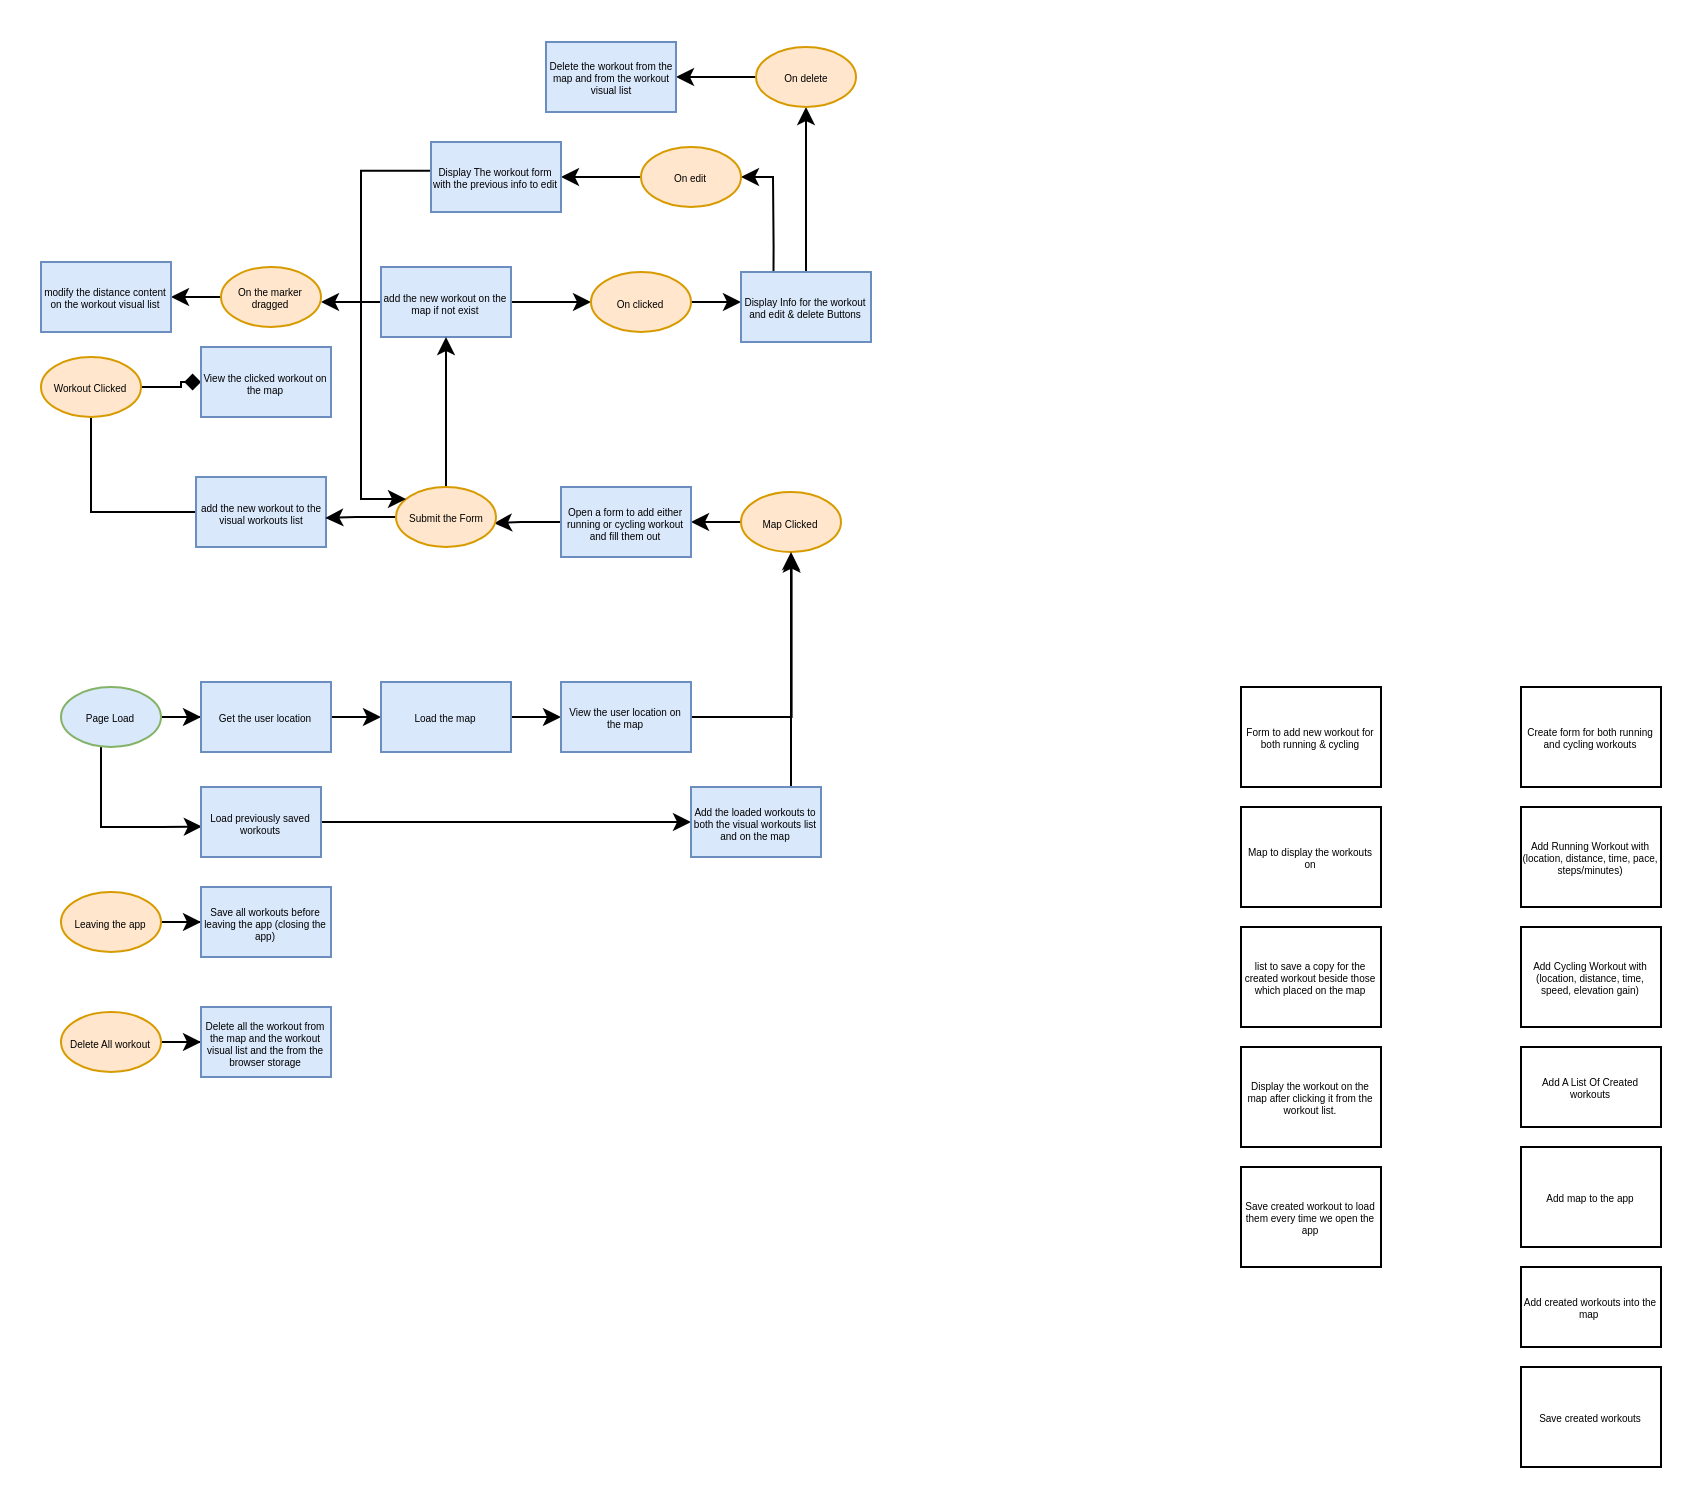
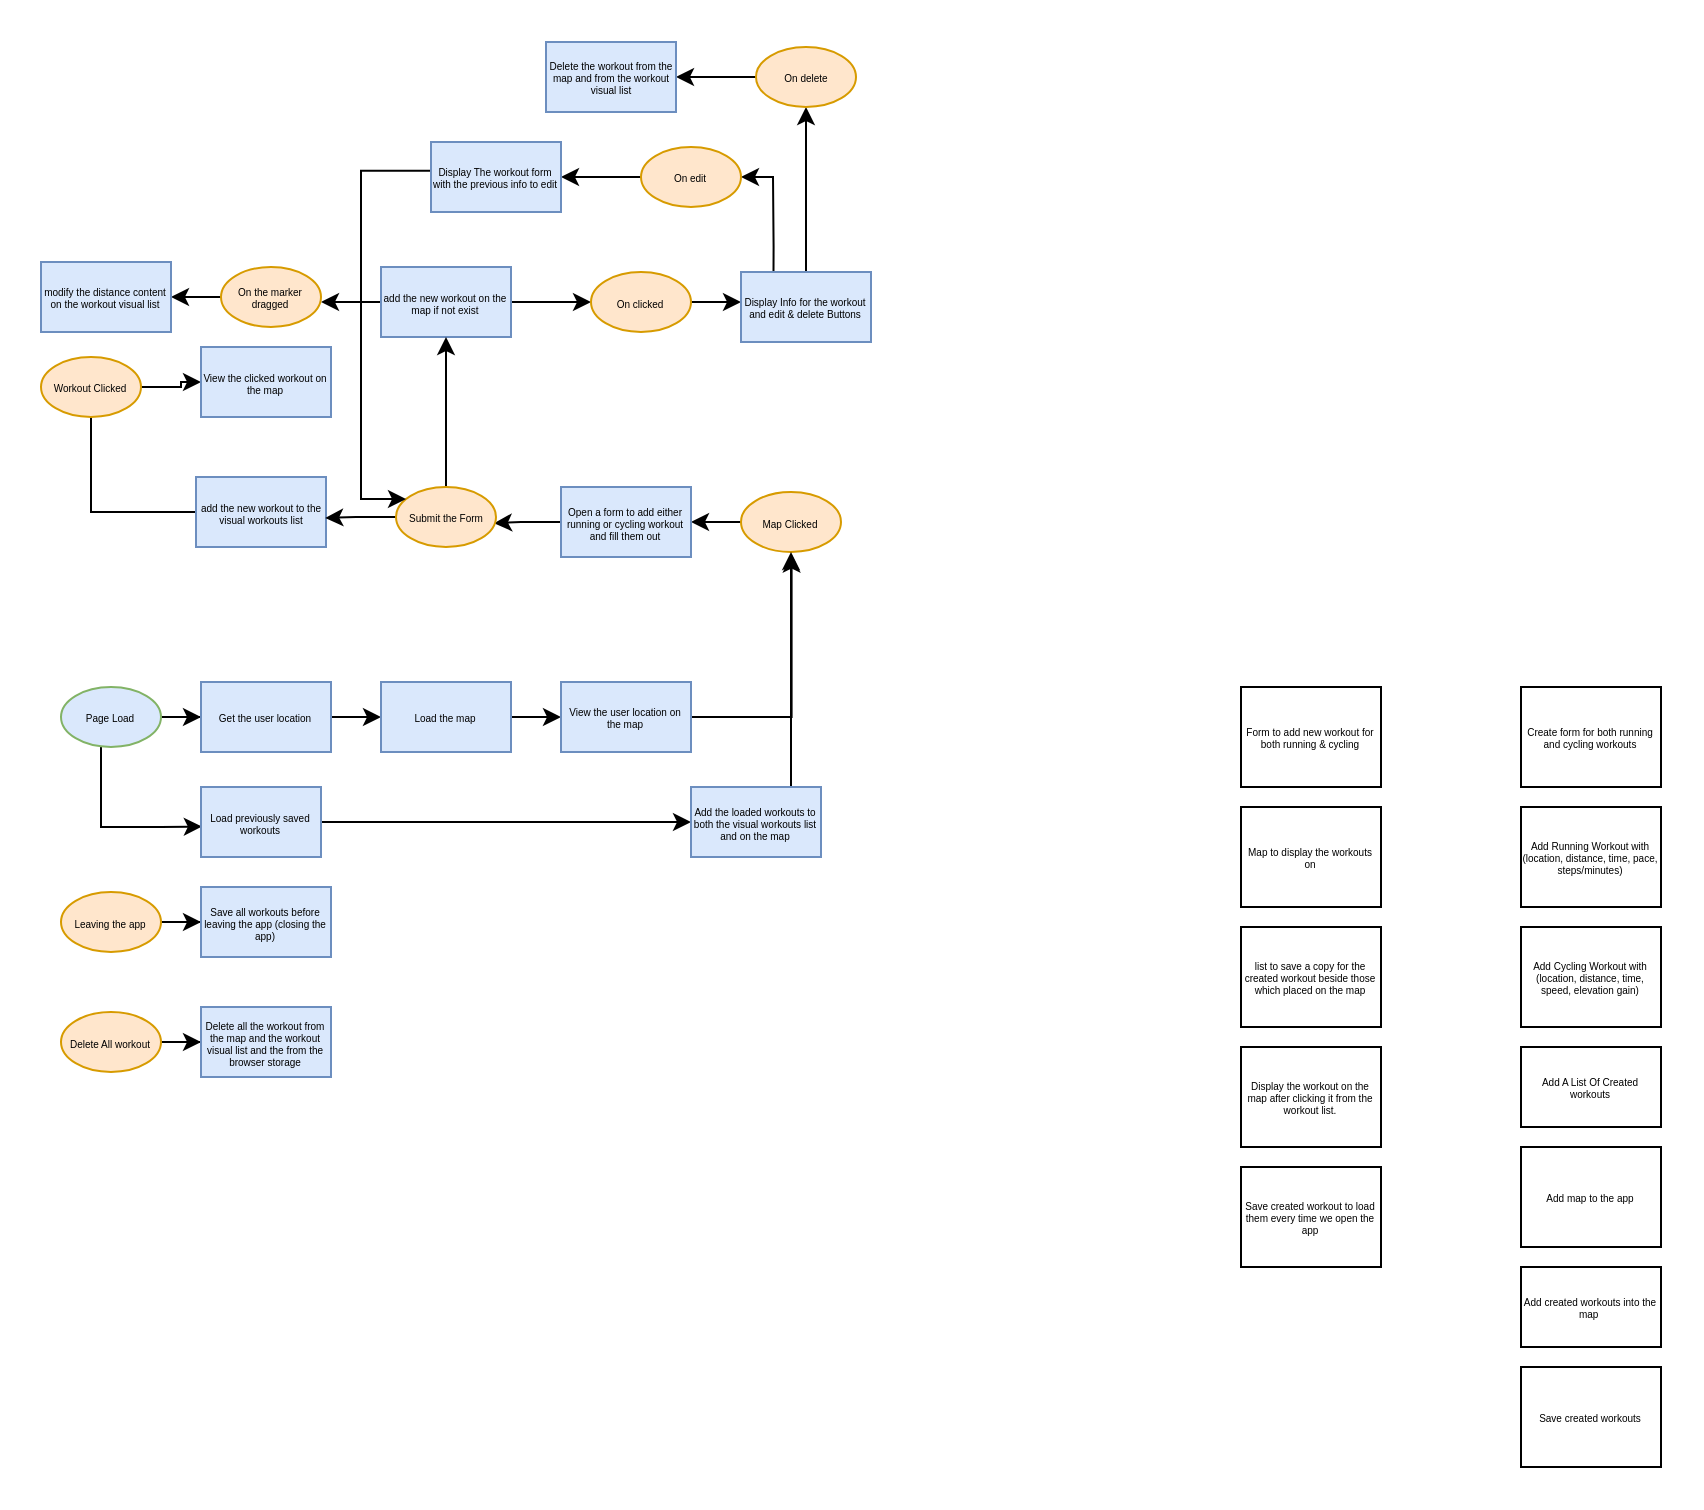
edge "Workout Clicked" -> "View the clicked workout on the map": arrowhead diamond -> classic
